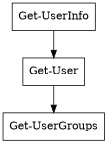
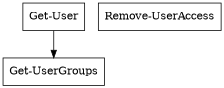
node "Get-UserInfo": removed
node "Remove-UserAccess": added
